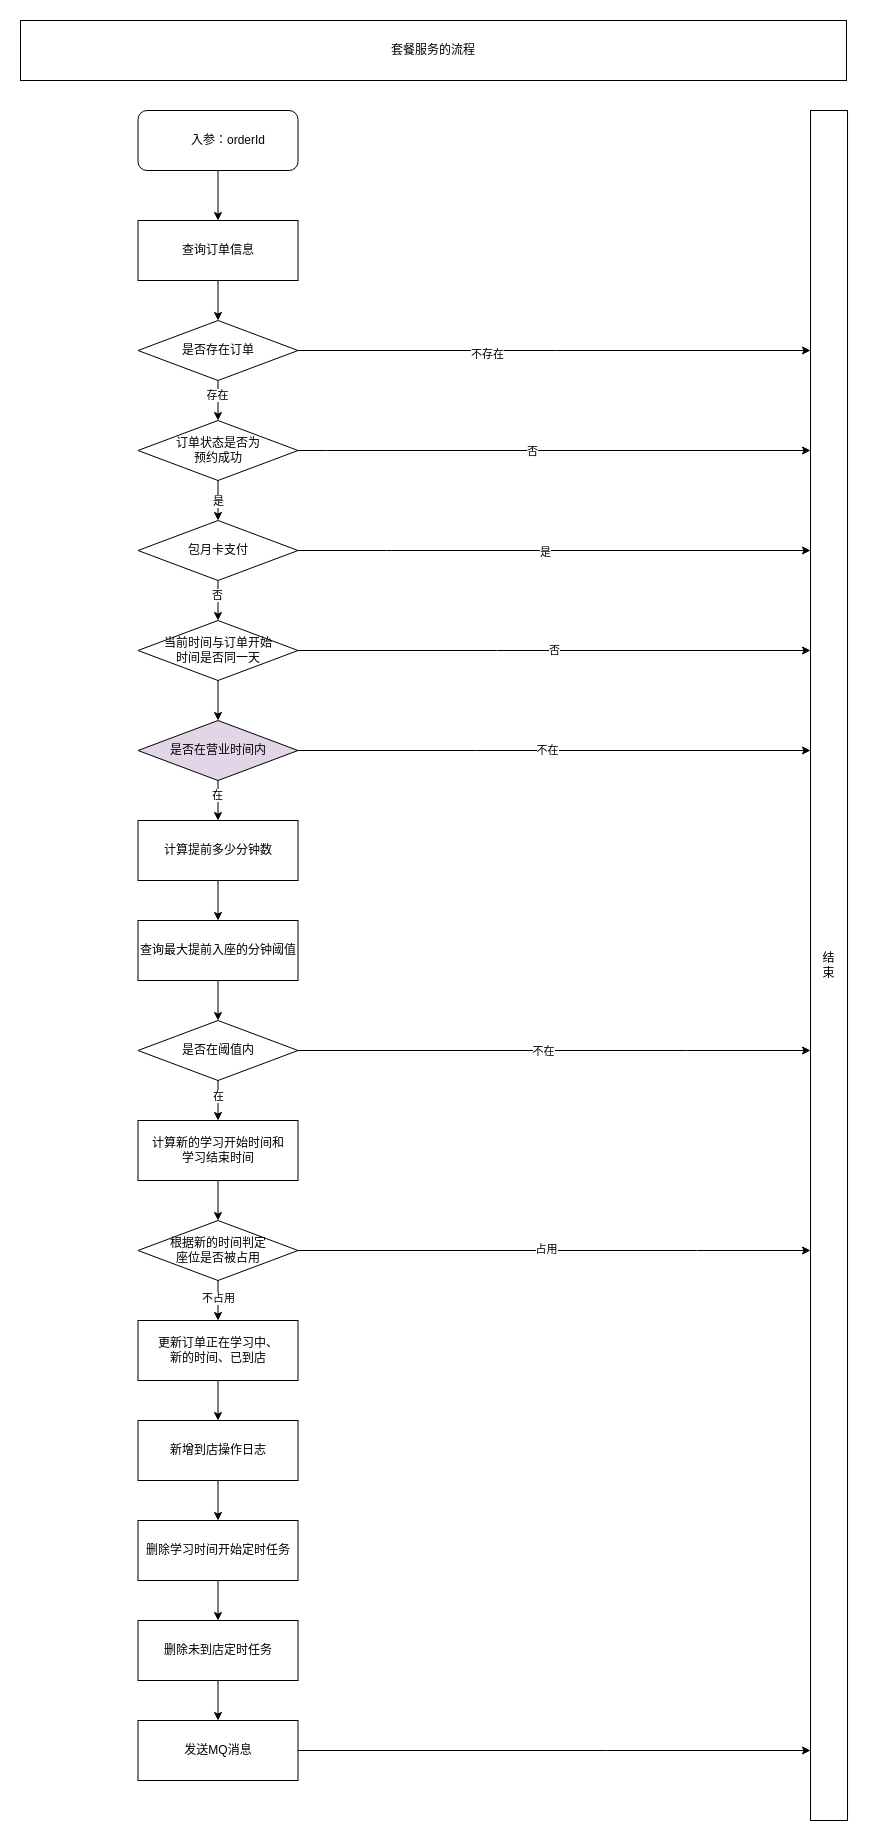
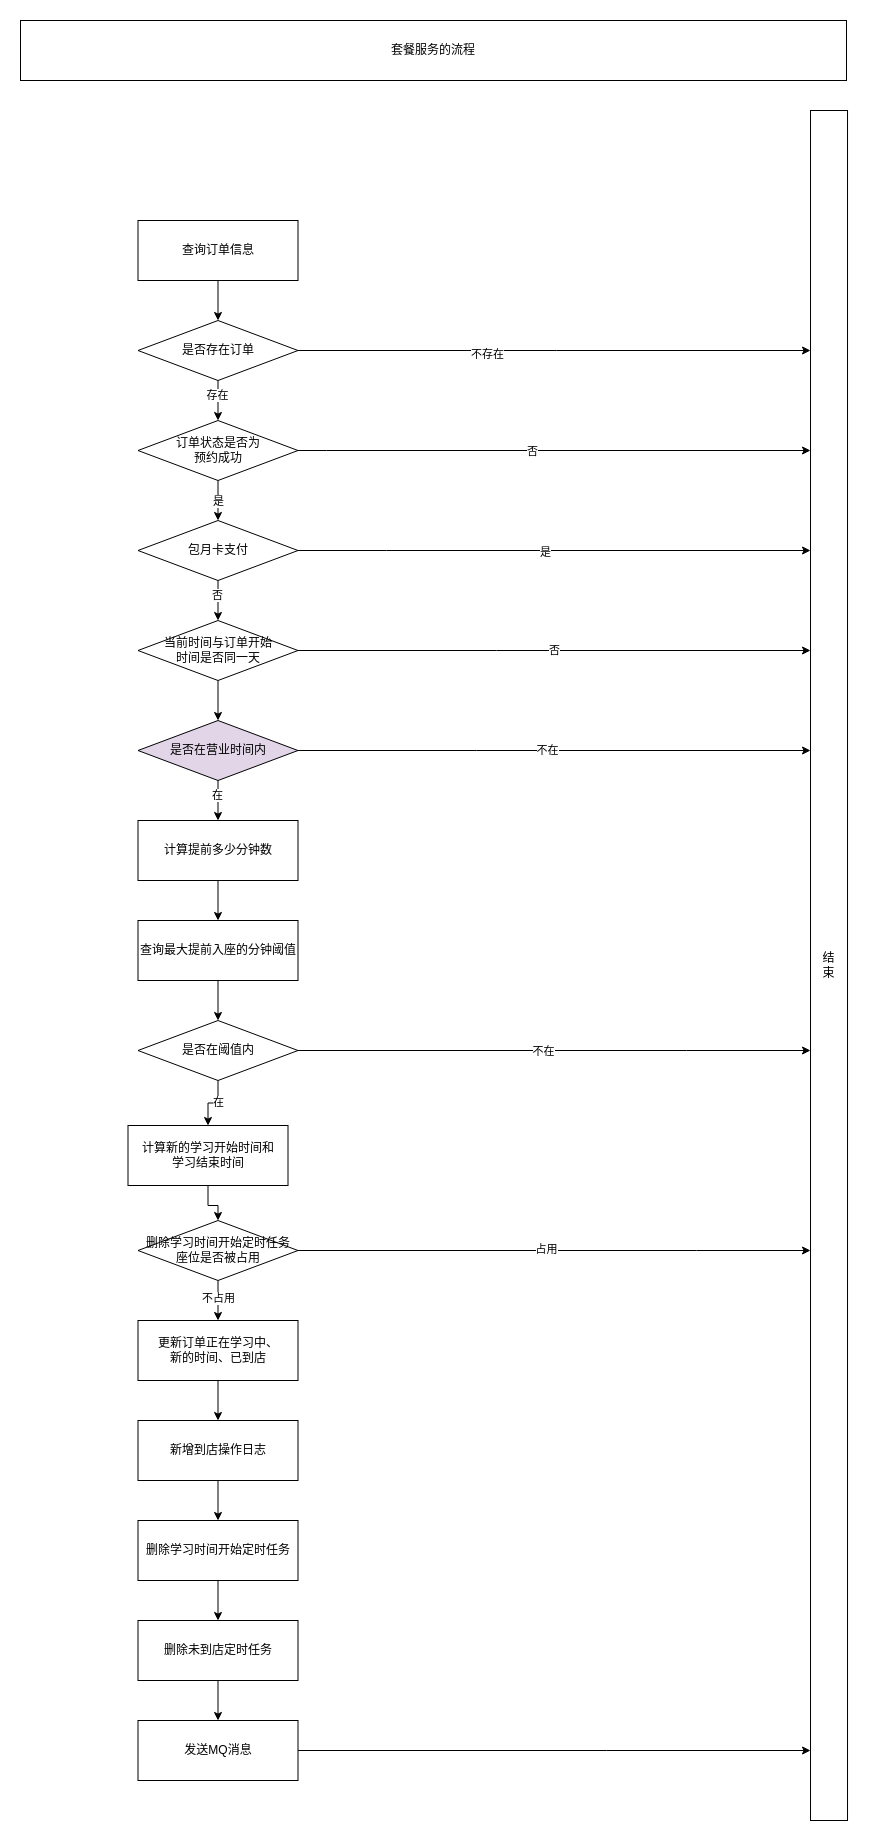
node "入参：orderId": removed
edge "入参：orderId" -> "查询订单信息": removed
node "计算新的学习开始时间和 学习结束时间": moved (218, 1151) -> (208, 1156)
node "根据新的时间判定 座位是否被占用": label "根据新的时间判定 座位是否被占用" -> "删除学习时间开始定时任务 座位是否被占用"
